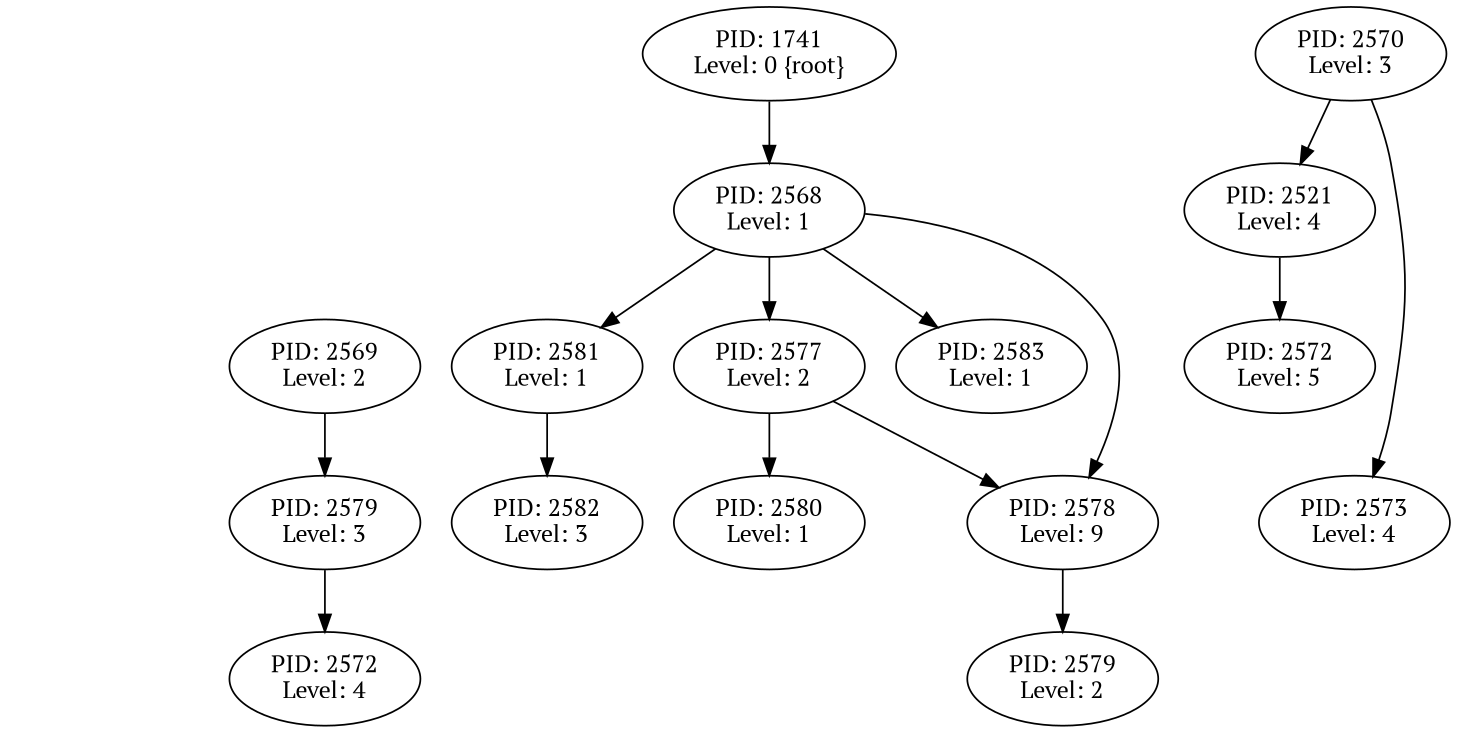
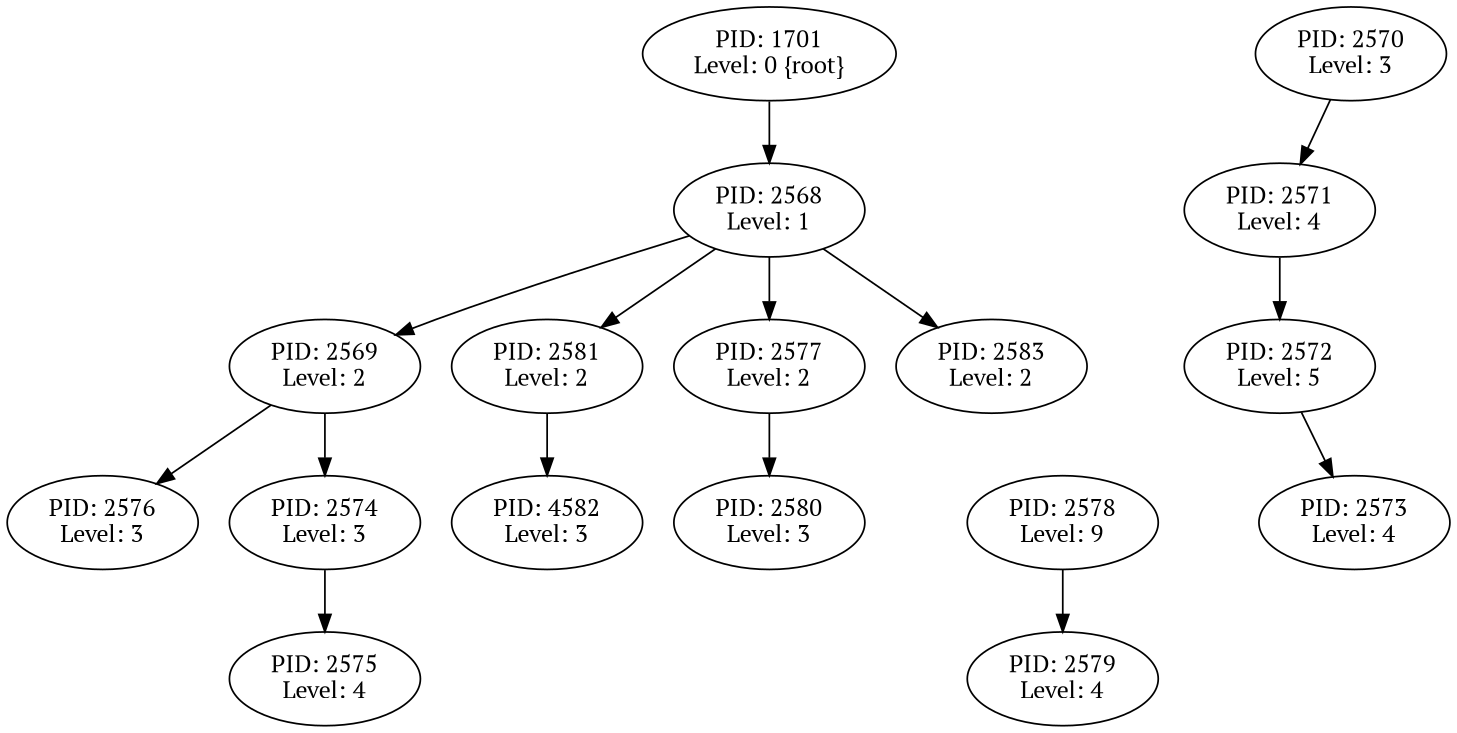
node "PID: 1741 Level: 0 {root}": label "PID: 1741 Level: 0 {root}" -> "PID: 1701 Level: 0 {root}"
node "PID: 2521 Level: 4": label "PID: 2521 Level: 4" -> "PID: 2571 Level: 4"
edge "PID: 2568 Level: 1" -> "PID: 2578 Level: 9": now "PID: 2568 Level: 1" -> "PID: 2569 Level: 2"
edge "PID: 2570 Level: 3" -> "PID: 2573 Level: 4": now "PID: 2572 Level: 5" -> "PID: 2573 Level: 4"
node "PID: 2581 Level: 1": label "PID: 2581 Level: 1" -> "PID: 2581 Level: 2"
node "PID: 2583 Level: 1": label "PID: 2583 Level: 1" -> "PID: 2583 Level: 2"
edge "PID: 2577 Level: 2" -> "PID: 2578 Level: 9": removed
node "PID: 2576 Level: 3": added
node "PID: 2579 Level: 3": label "PID: 2579 Level: 3" -> "PID: 2574 Level: 3"
node "PID: 2582 Level: 3": label "PID: 2582 Level: 3" -> "PID: 4582 Level: 3"
node "PID: 2580 Level: 1": label "PID: 2580 Level: 1" -> "PID: 2580 Level: 3"
node "PID: 2572 Level: 4": label "PID: 2572 Level: 4" -> "PID: 2575 Level: 4"
node "PID: 2579 Level: 2": label "PID: 2579 Level: 2" -> "PID: 2579 Level: 4"
